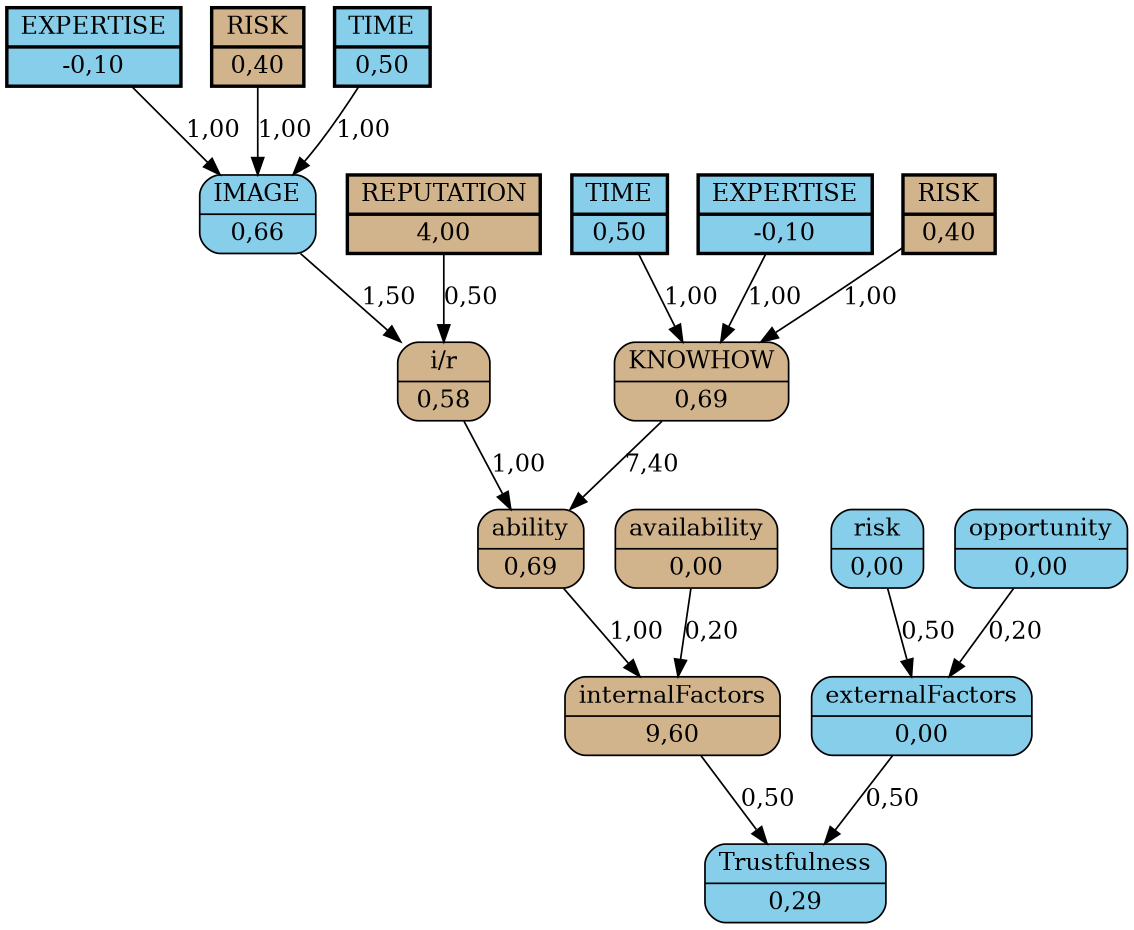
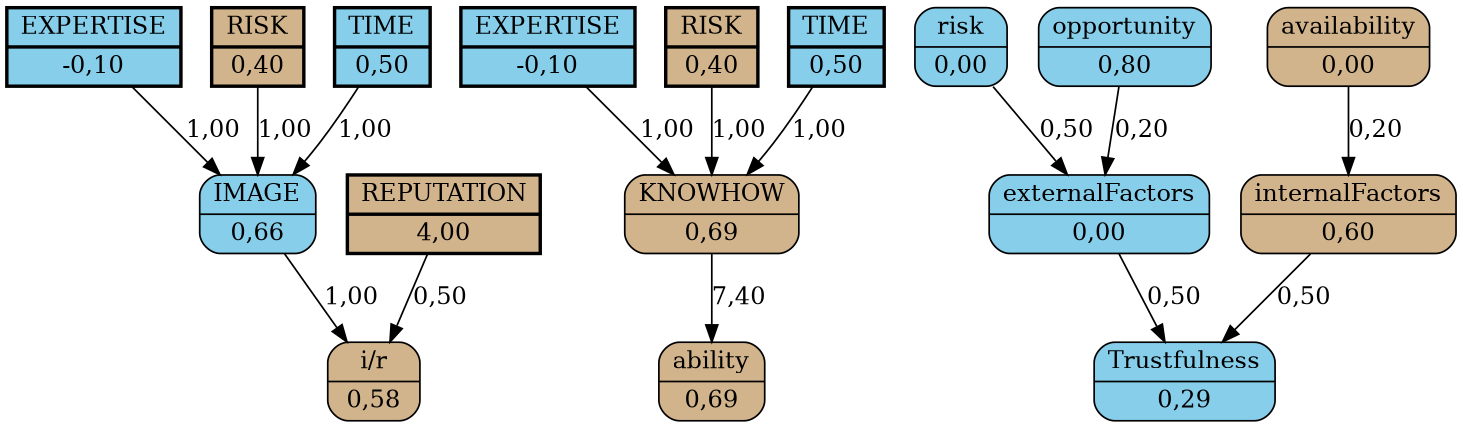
edge "IMAGE" -> "i/r": label "1,50" -> "1,00"
edge "i/r" -> "ability": removed, label "1,00"
node "opportunity": text "0,00" -> "0,80"
edge "ability" -> "internalFactors": removed, label "1,00"
node "internalFactors": text "9,60" -> "0,60"
